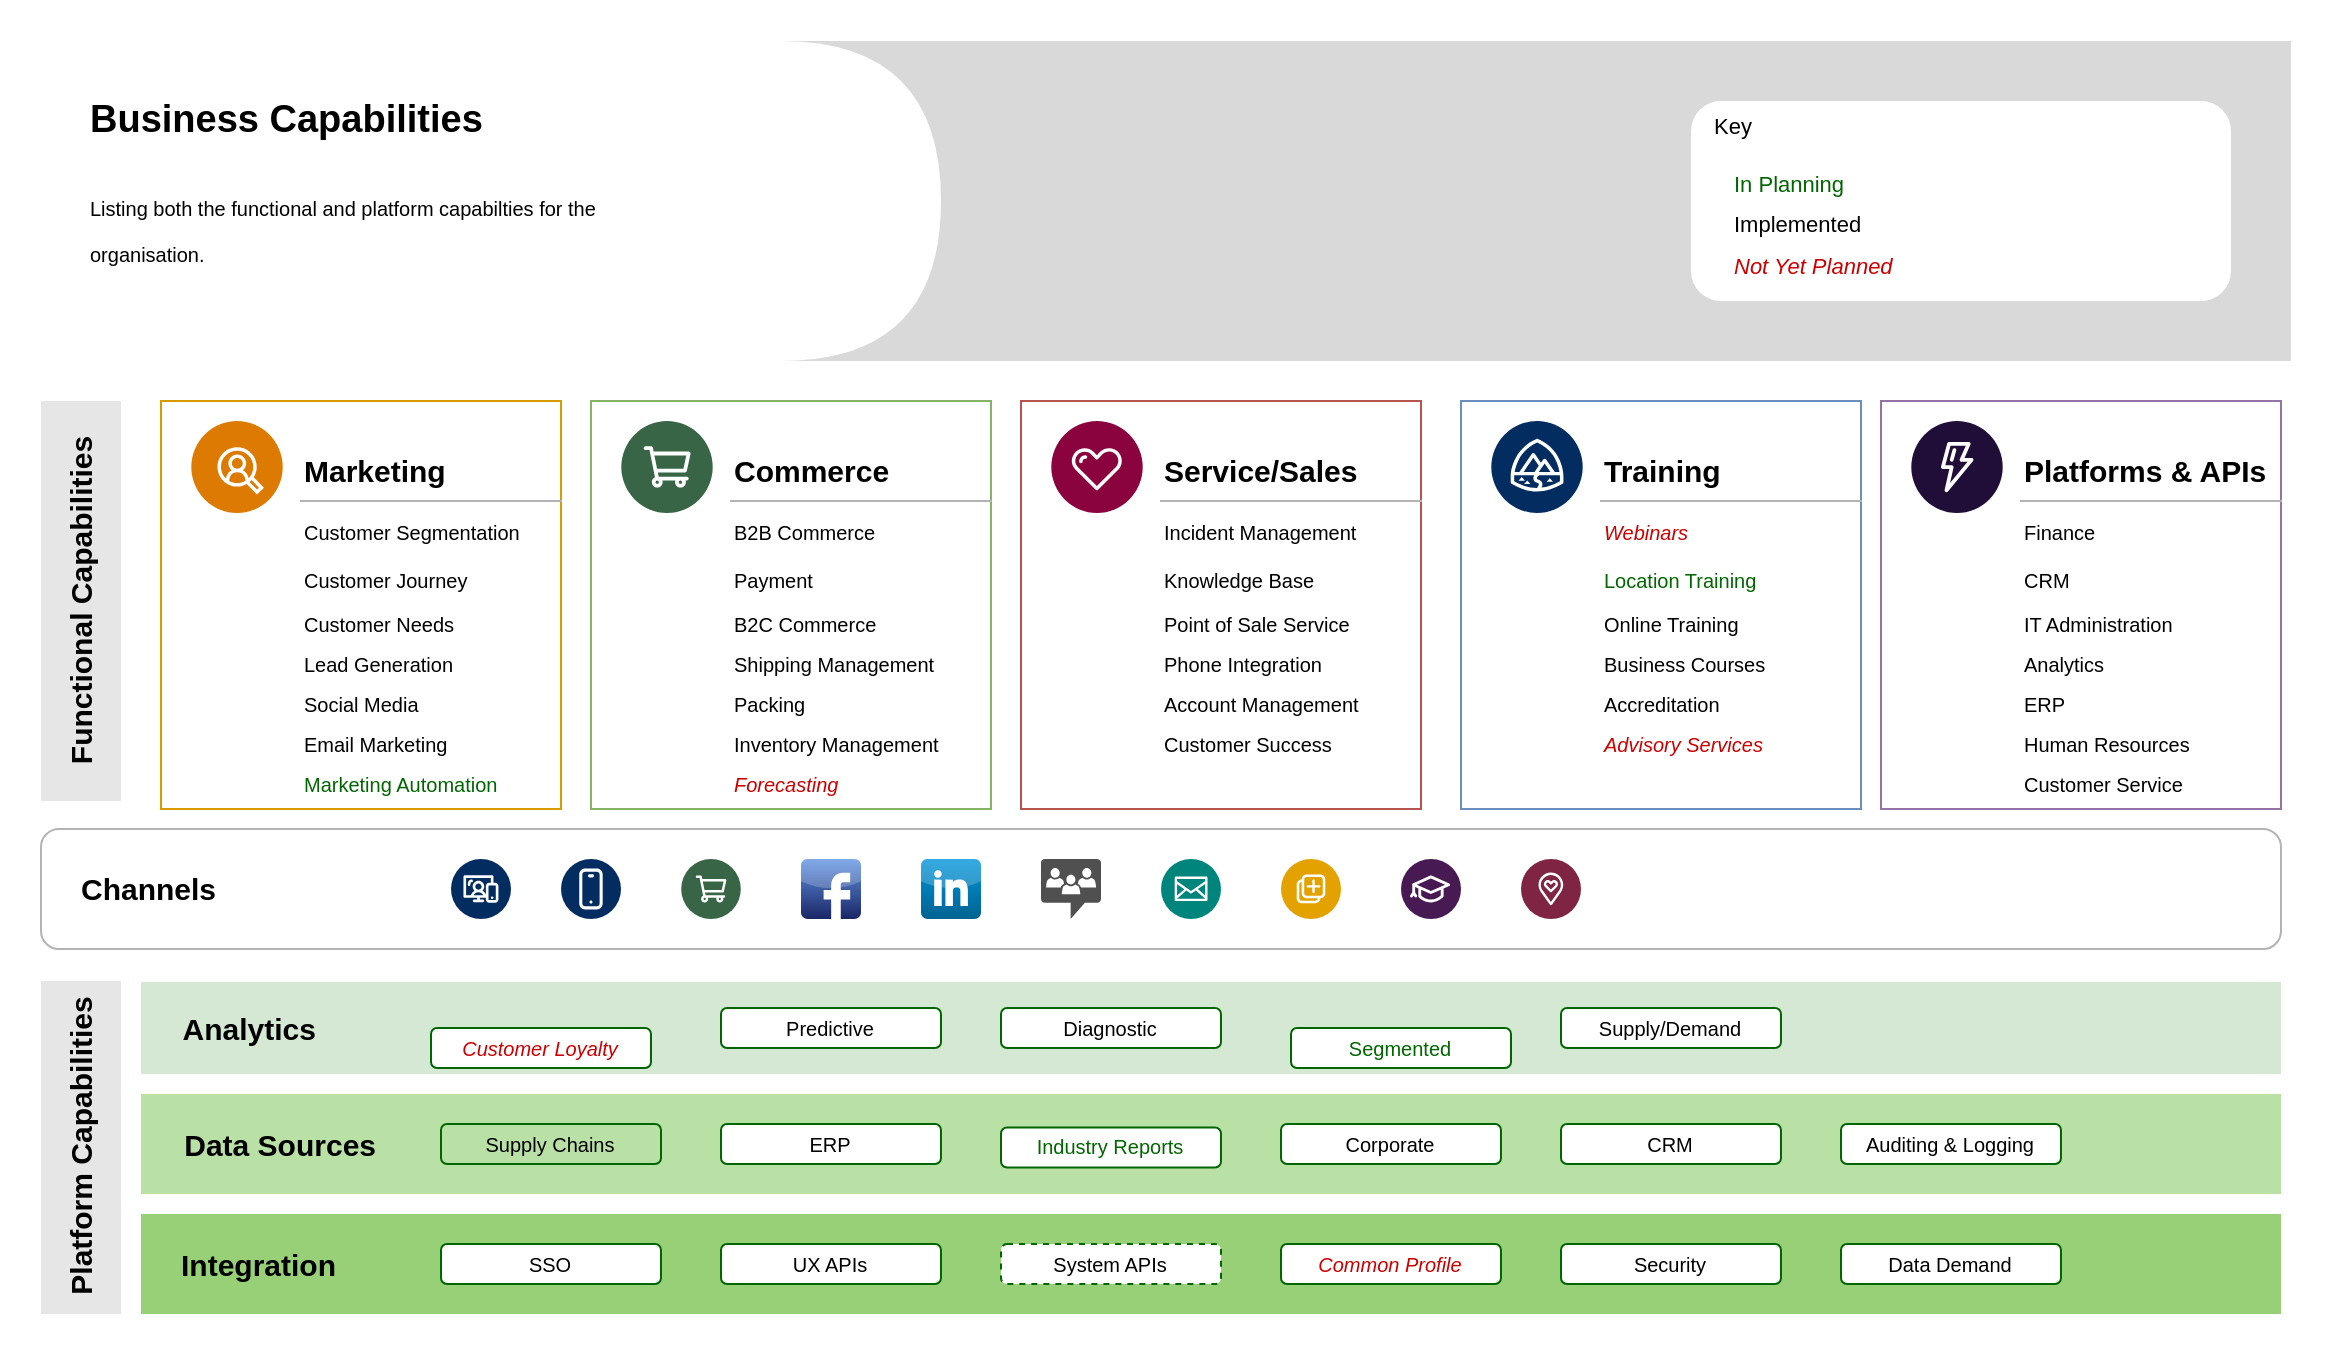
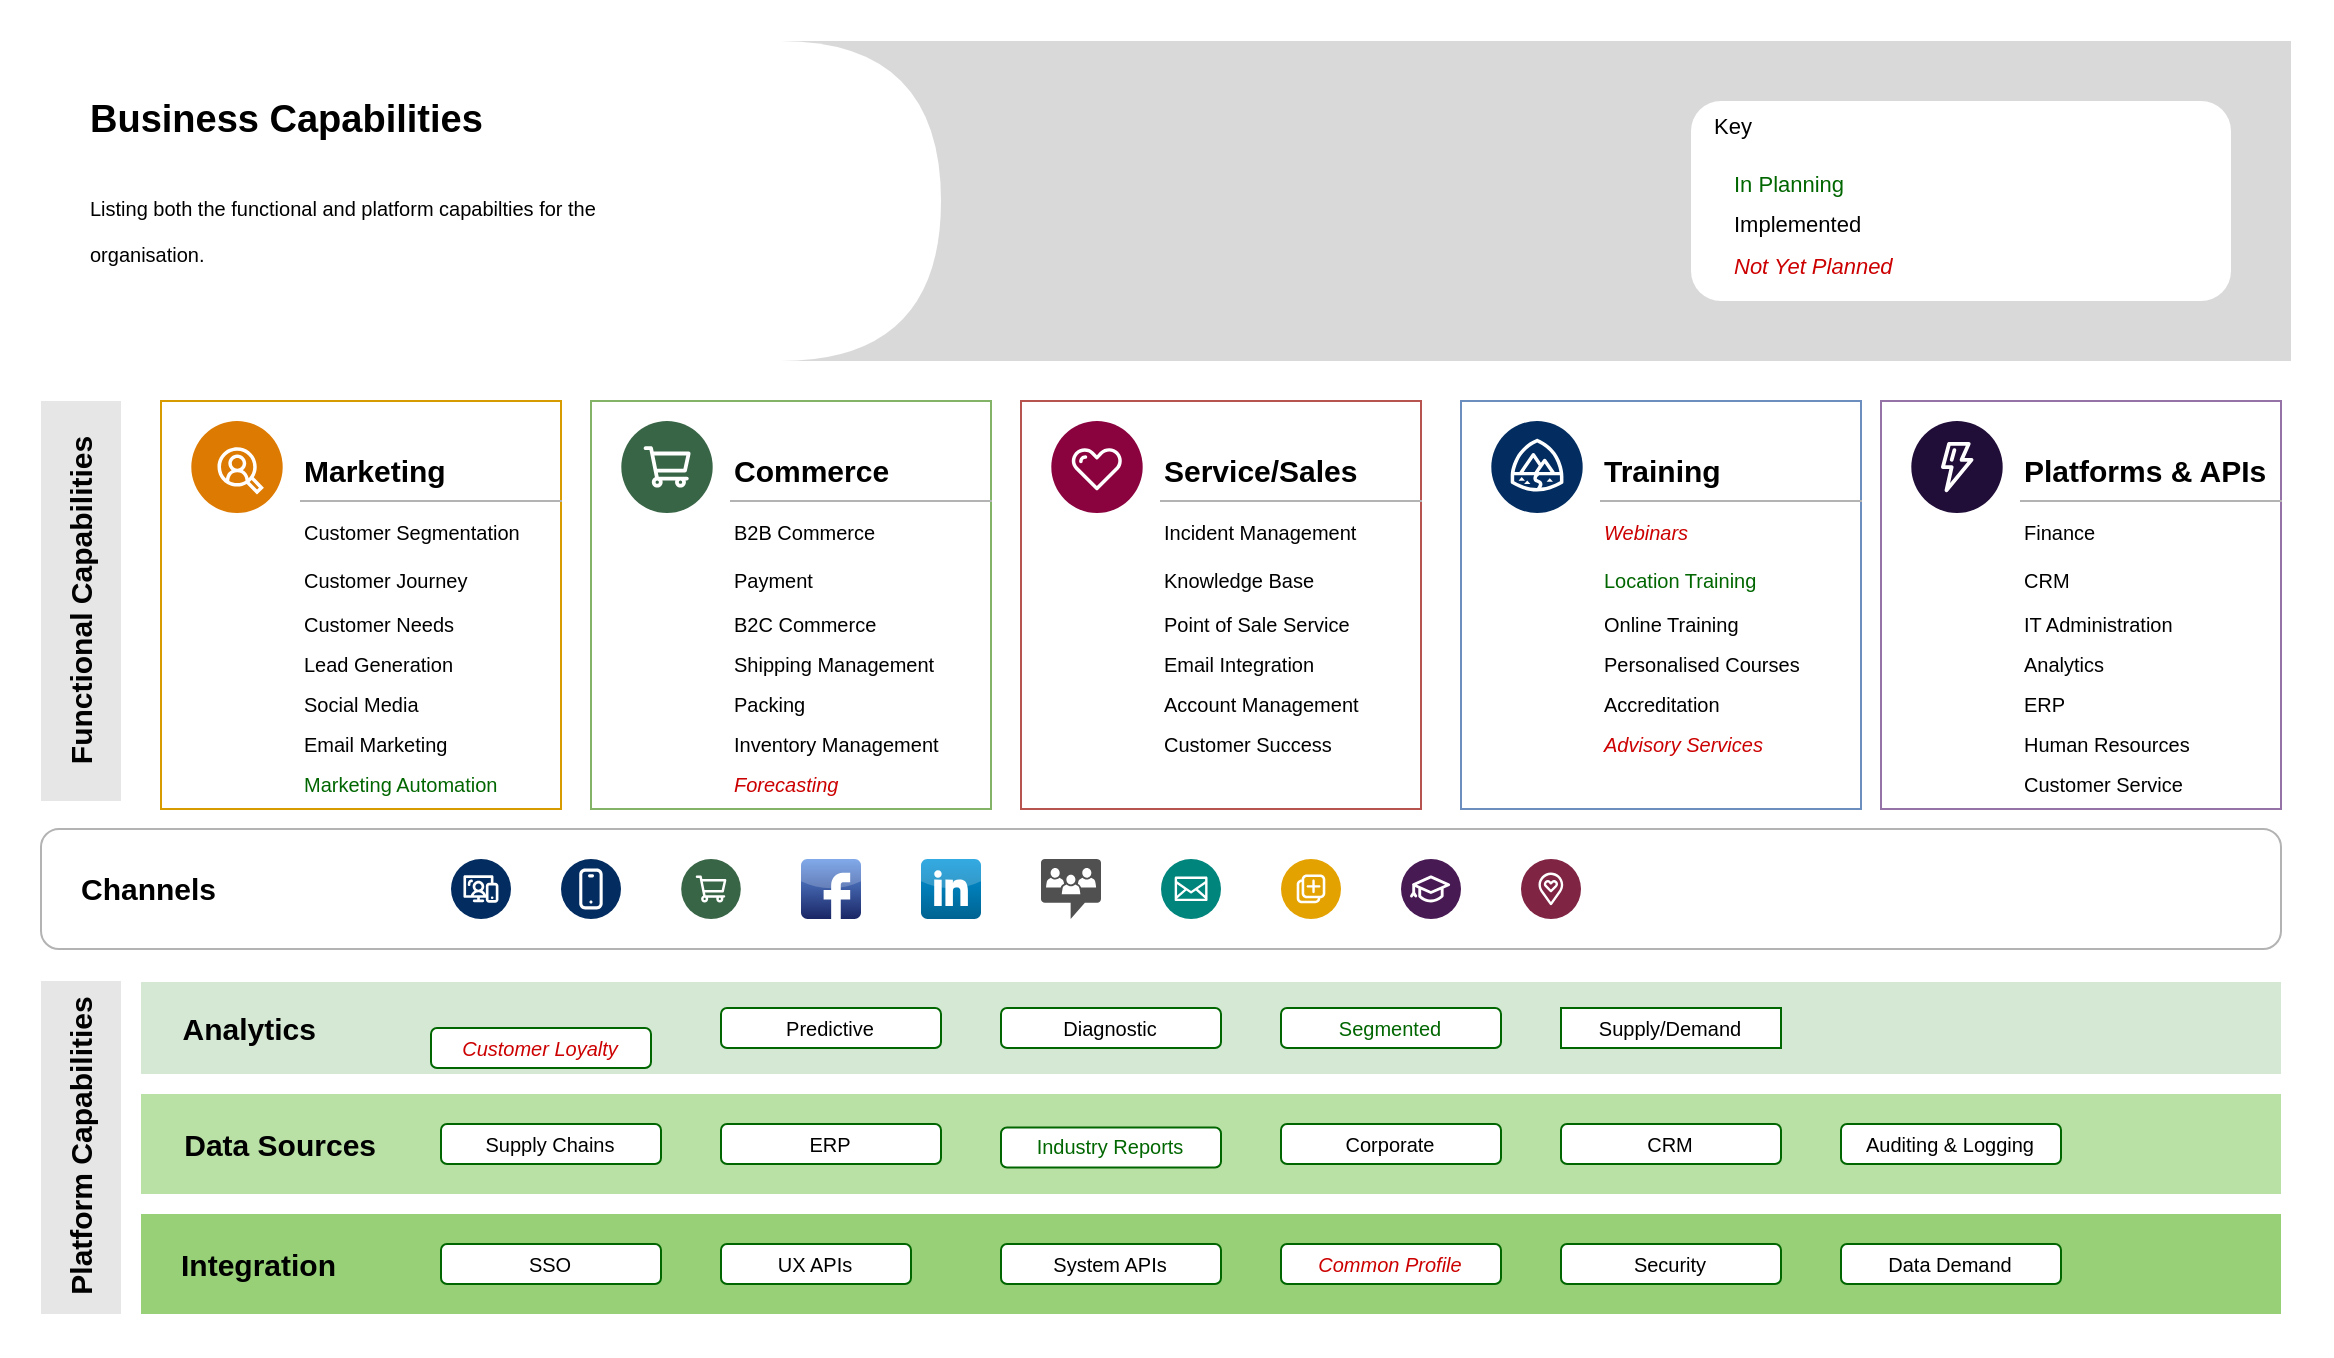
node "Phone Integration": label "Phone Integration" -> "Email Integration"
node "Business Courses": label "Business Courses" -> "Personalised Courses"
node "Supply/Demand": shape rounded rectangle -> rectangle
node "Segmented": moved (1401, 1048) -> (1391, 1028)
node "Supply Chains": fillcolor #b9e0a5 -> #ffffff
node "UX APIs": size 220x40 -> 190x40
node "System APIs": style dashed -> solid
